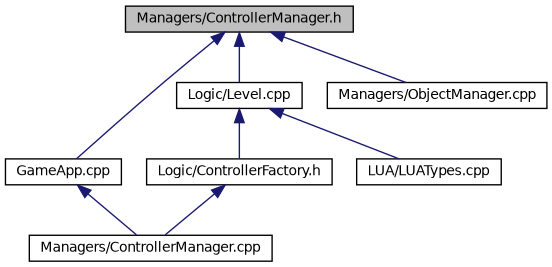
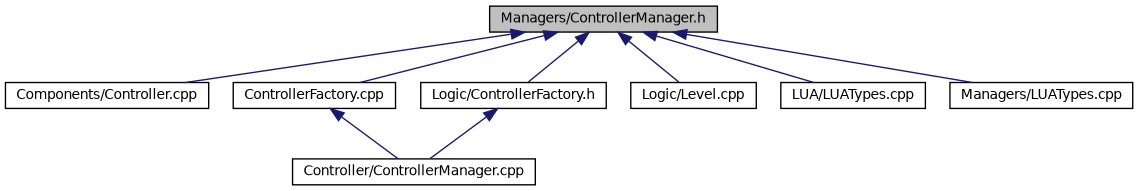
node "Components/Controller.cpp": added
node "Managers/ObjectManager.cpp": label "Managers/ObjectManager.cpp" -> "Managers/LUATypes.cpp"
edge "LUA/LUATypes.cpp" -> "Logic/Level.cpp": now "LUA/LUATypes.cpp" -> "Managers/ControllerManager.h"
edge "Logic/ControllerFactory.h" -> "Logic/Level.cpp": now "Logic/ControllerFactory.h" -> "Managers/ControllerManager.h"
node "GameApp.cpp": label "GameApp.cpp" -> "ControllerFactory.cpp"
node "Managers/ControllerManager.cpp": label "Managers/ControllerManager.cpp" -> "Controller/ControllerManager.cpp"
